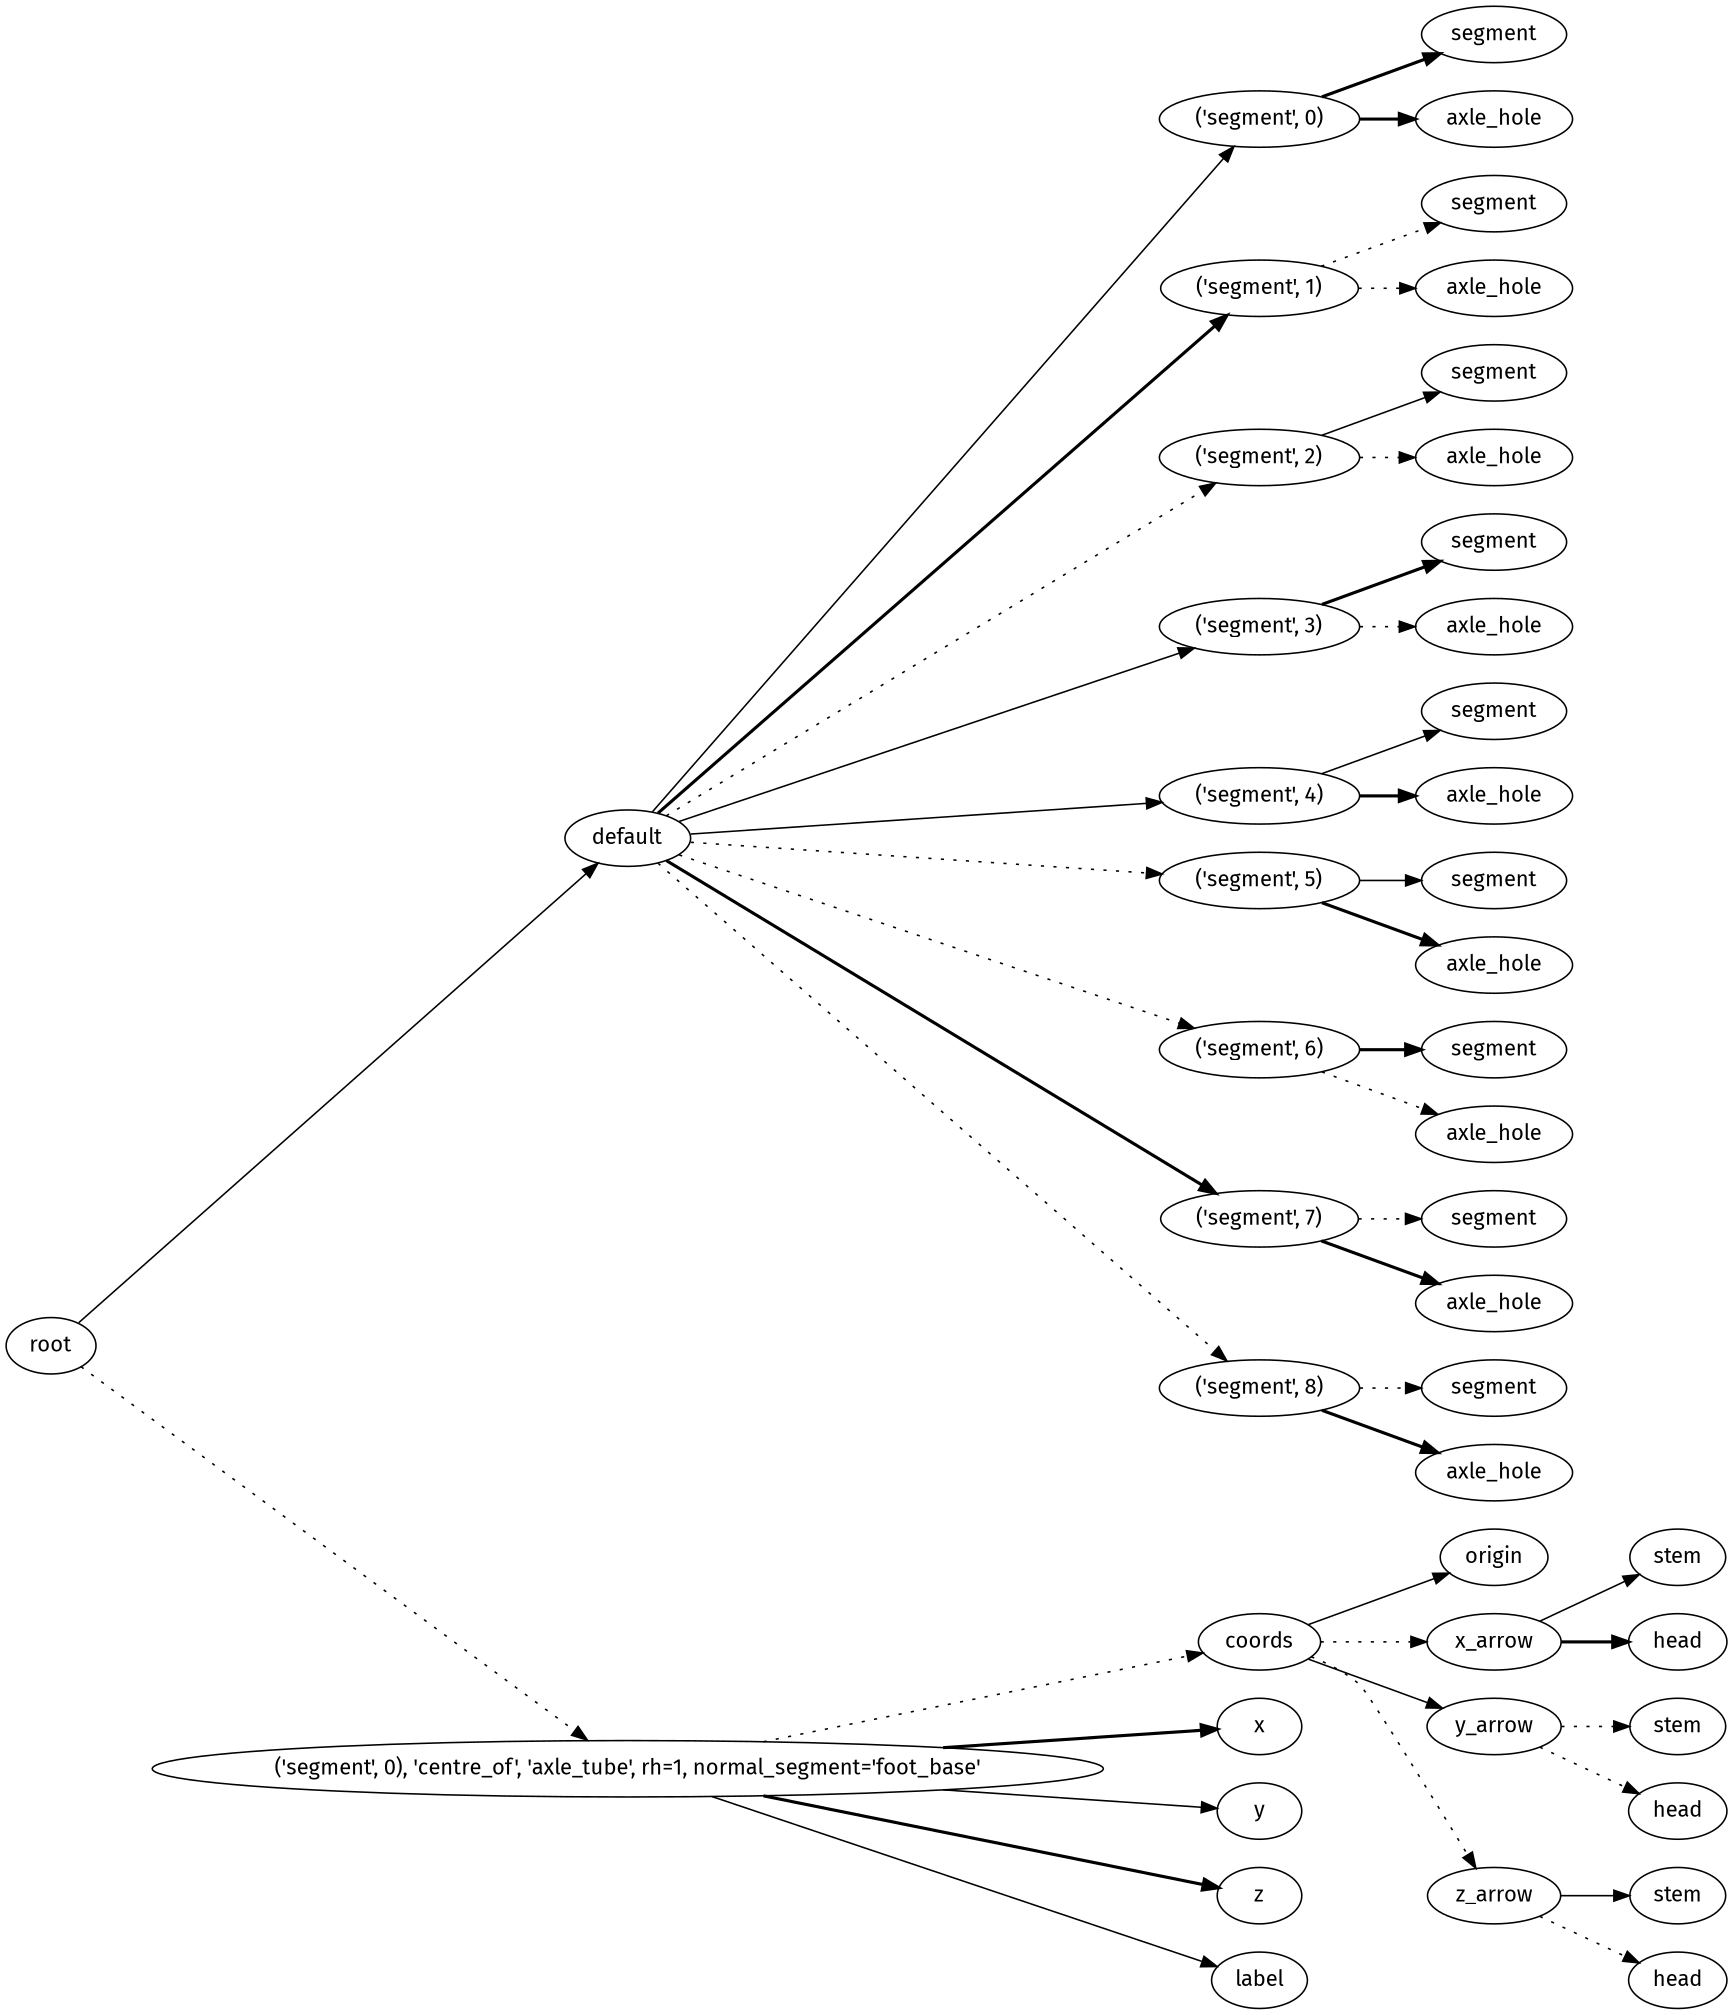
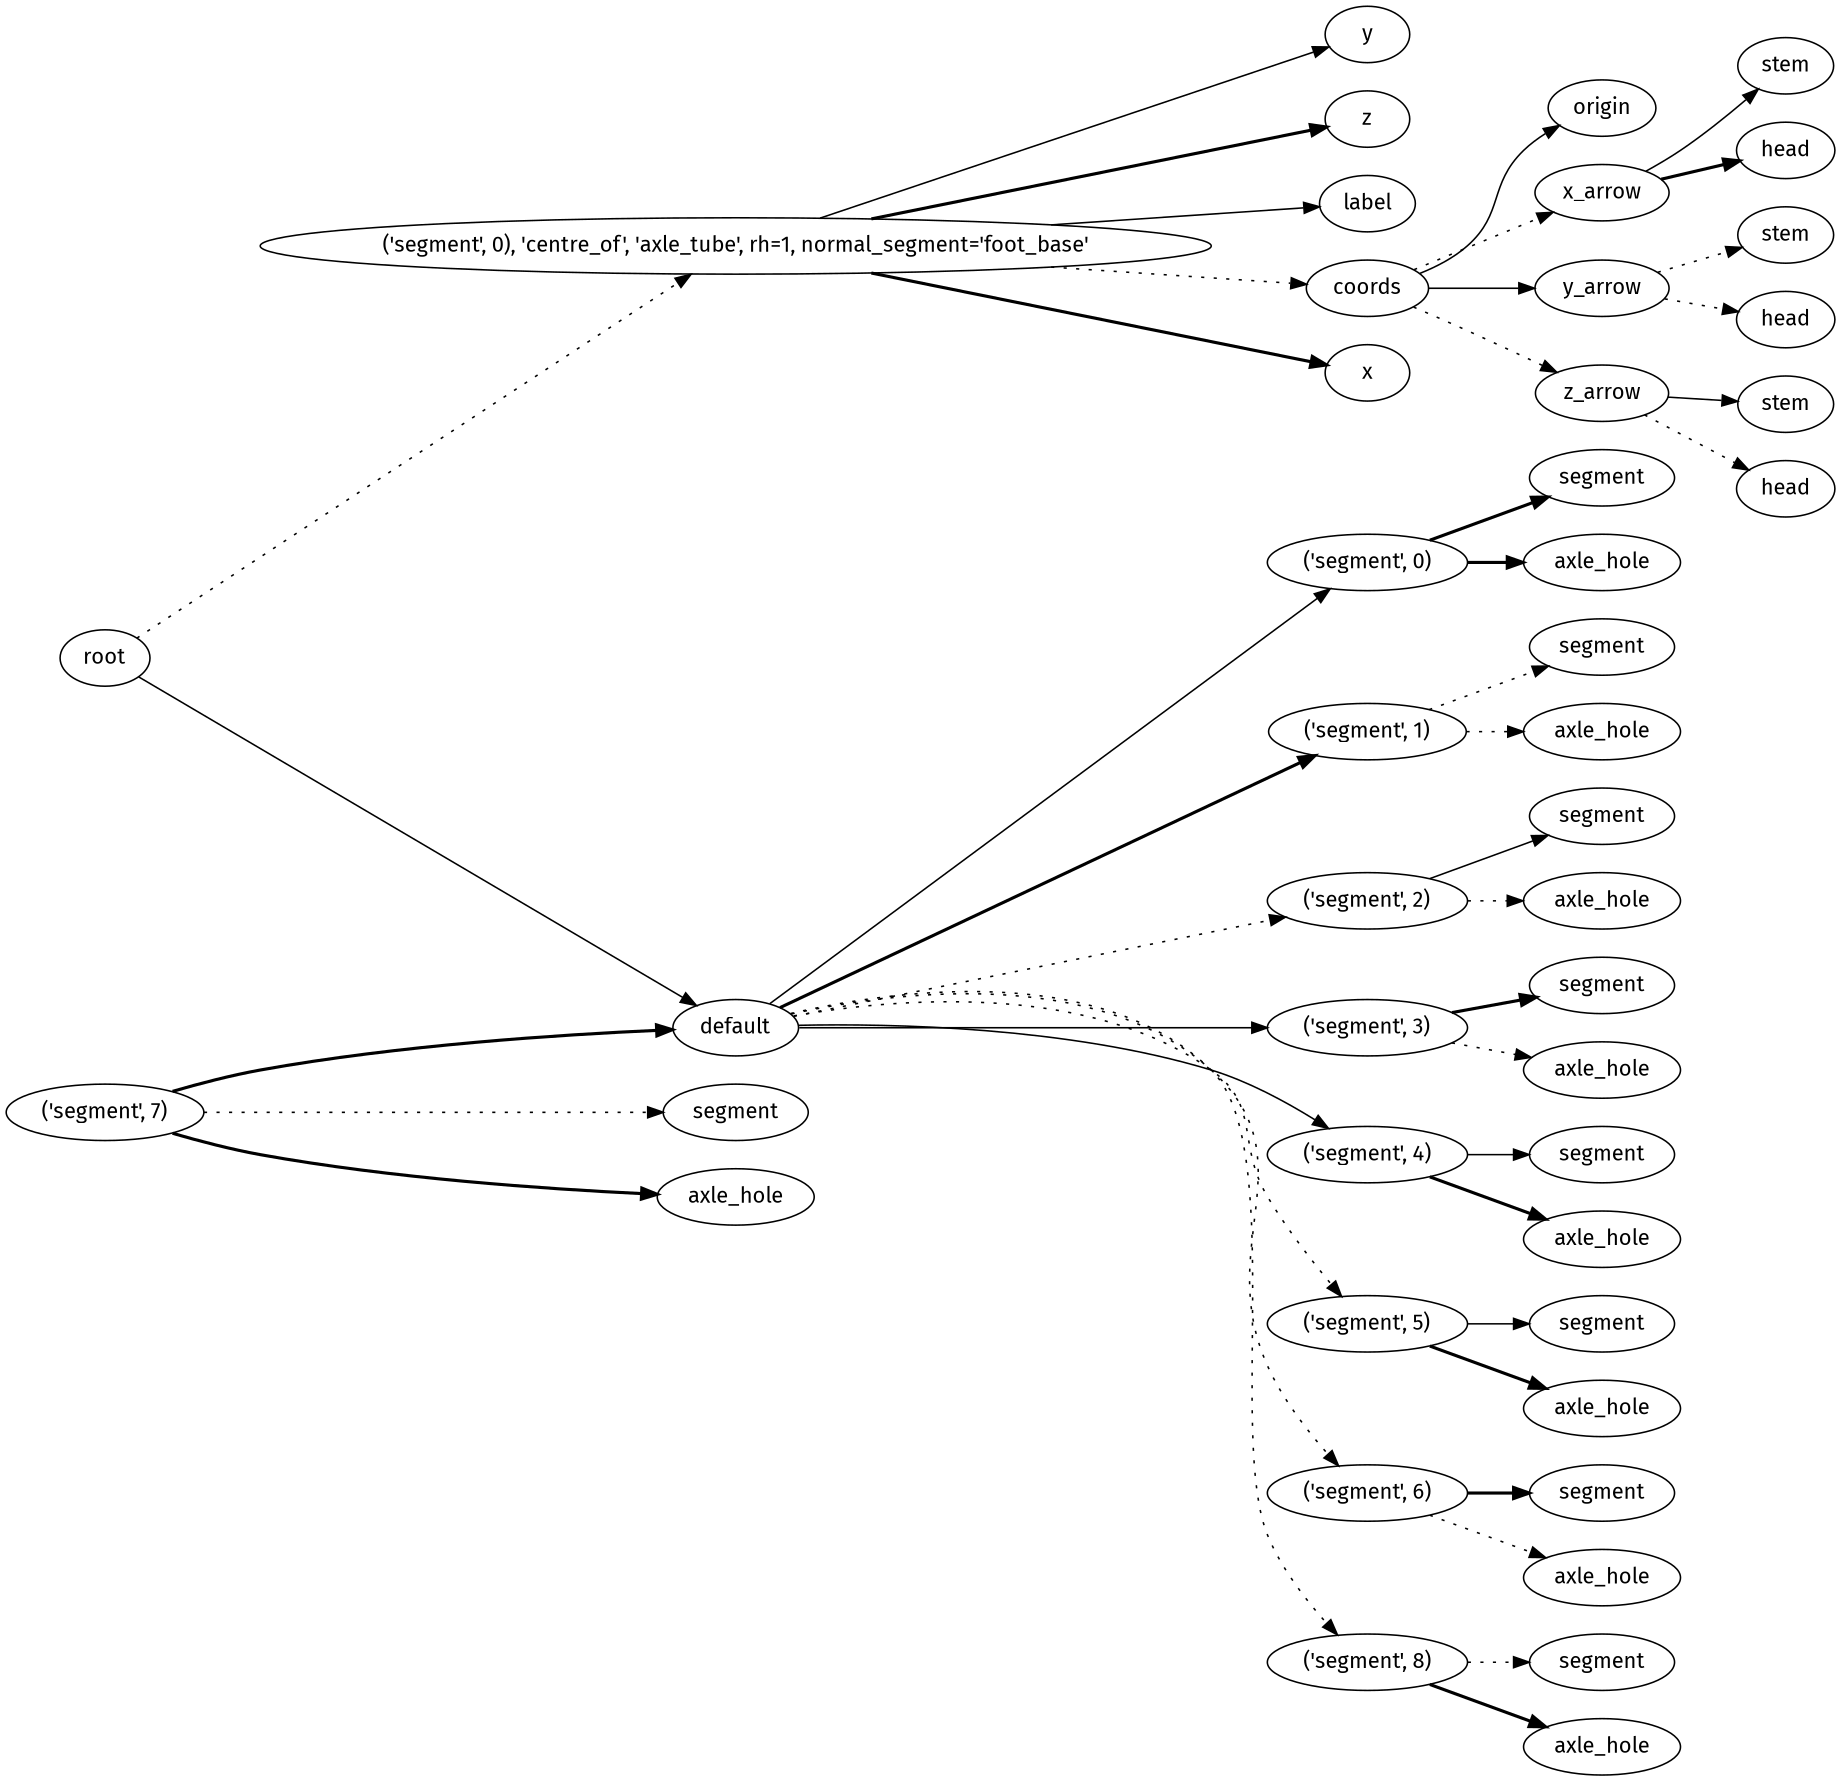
edge "default" -> "('segment', 7)": reversed
